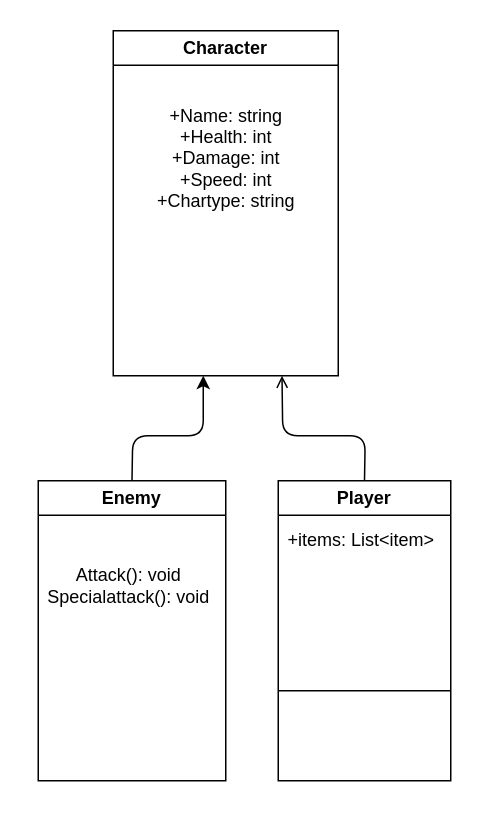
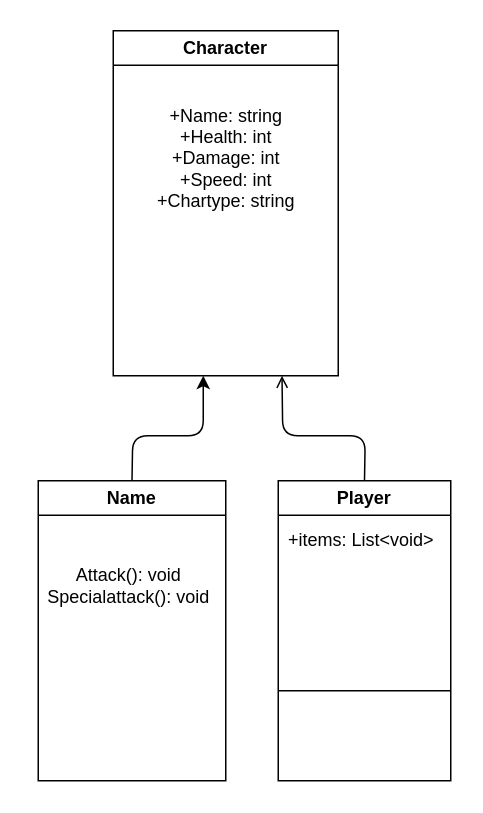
node "Enemy": label "Enemy" -> "Name"
node "+items: List<item>": label "+items: List<item>" -> "+items: List<void>"
